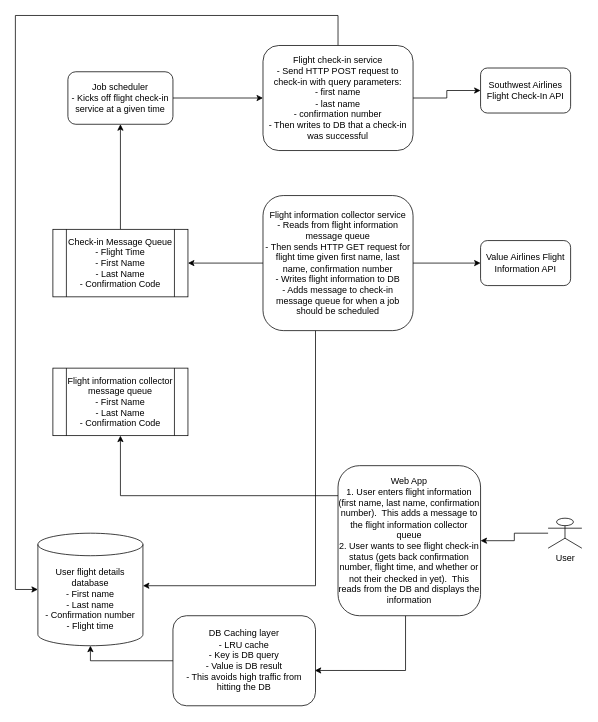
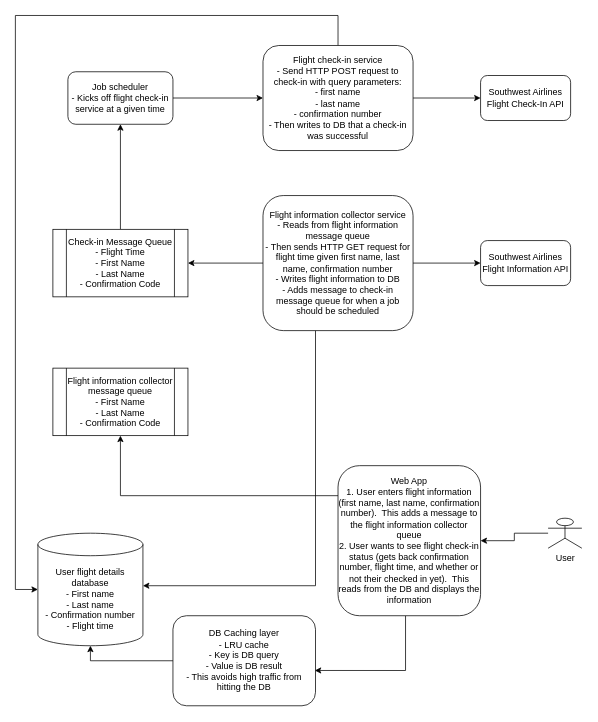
node "Southwest Airlines Flight Check-In API": moved (525, 90) -> (525, 98)
node "Value Airlines Flight Information API": label "Value Airlines Flight Information API" -> "Southwest Airlines Flight Information API"
